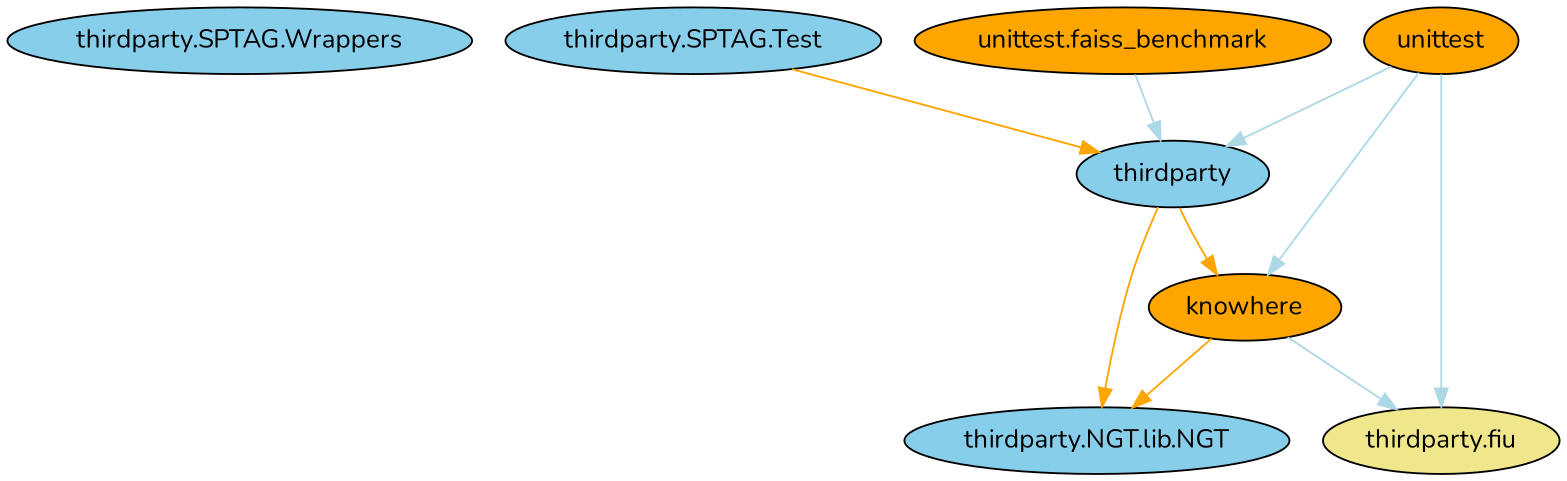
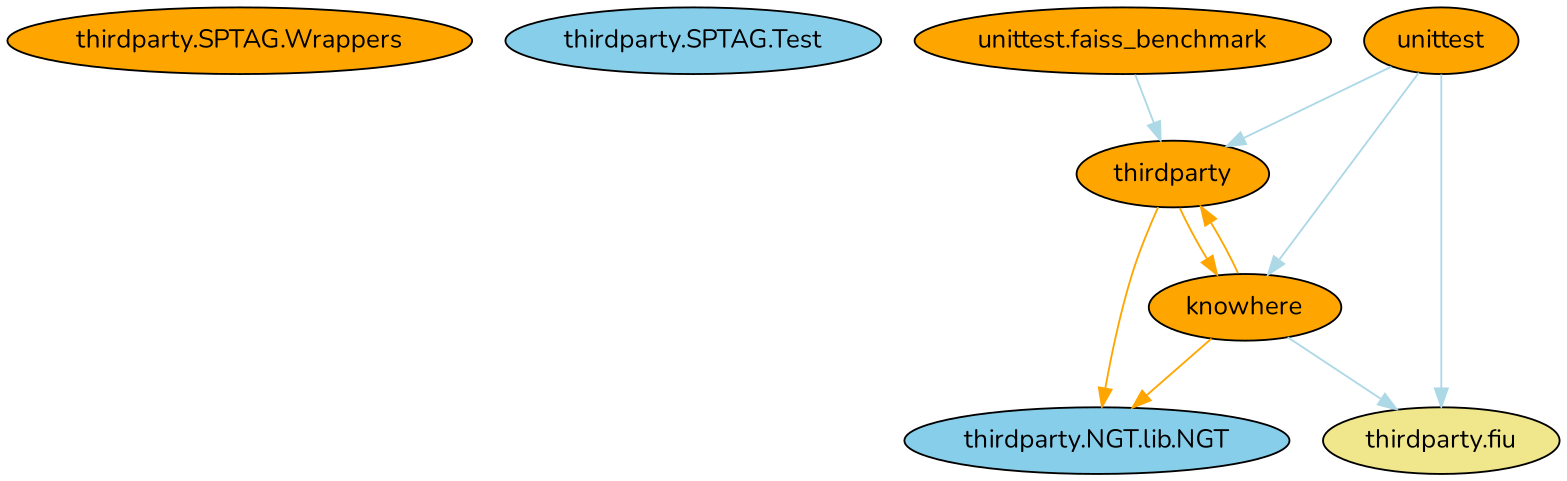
node "thirdparty.SPTAG.Wrappers": fillcolor skyblue -> orange
edge "thirdparty.SPTAG.Test" -> "thirdparty": now "knowhere" -> "thirdparty"
node "thirdparty": fillcolor skyblue -> orange
